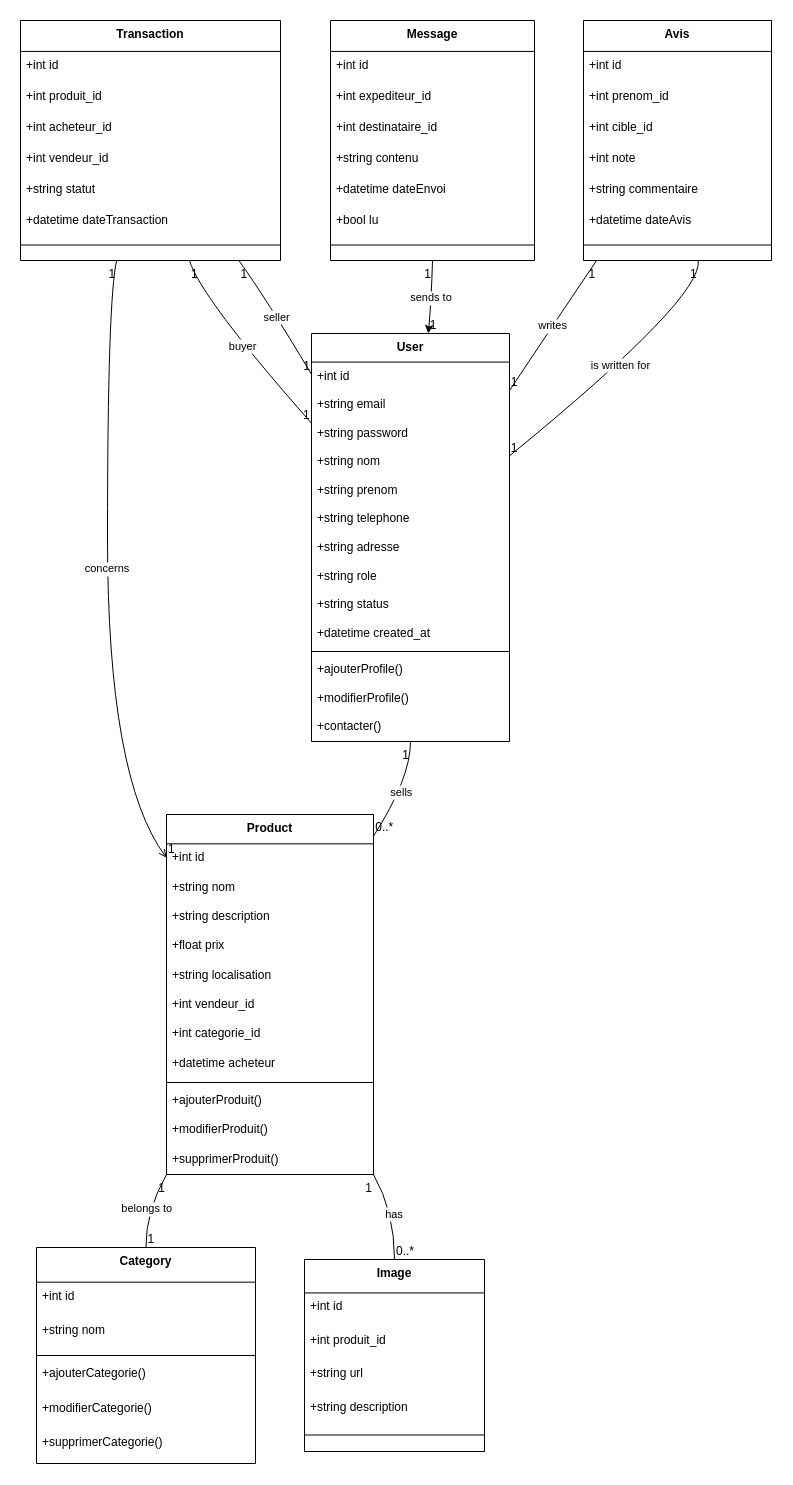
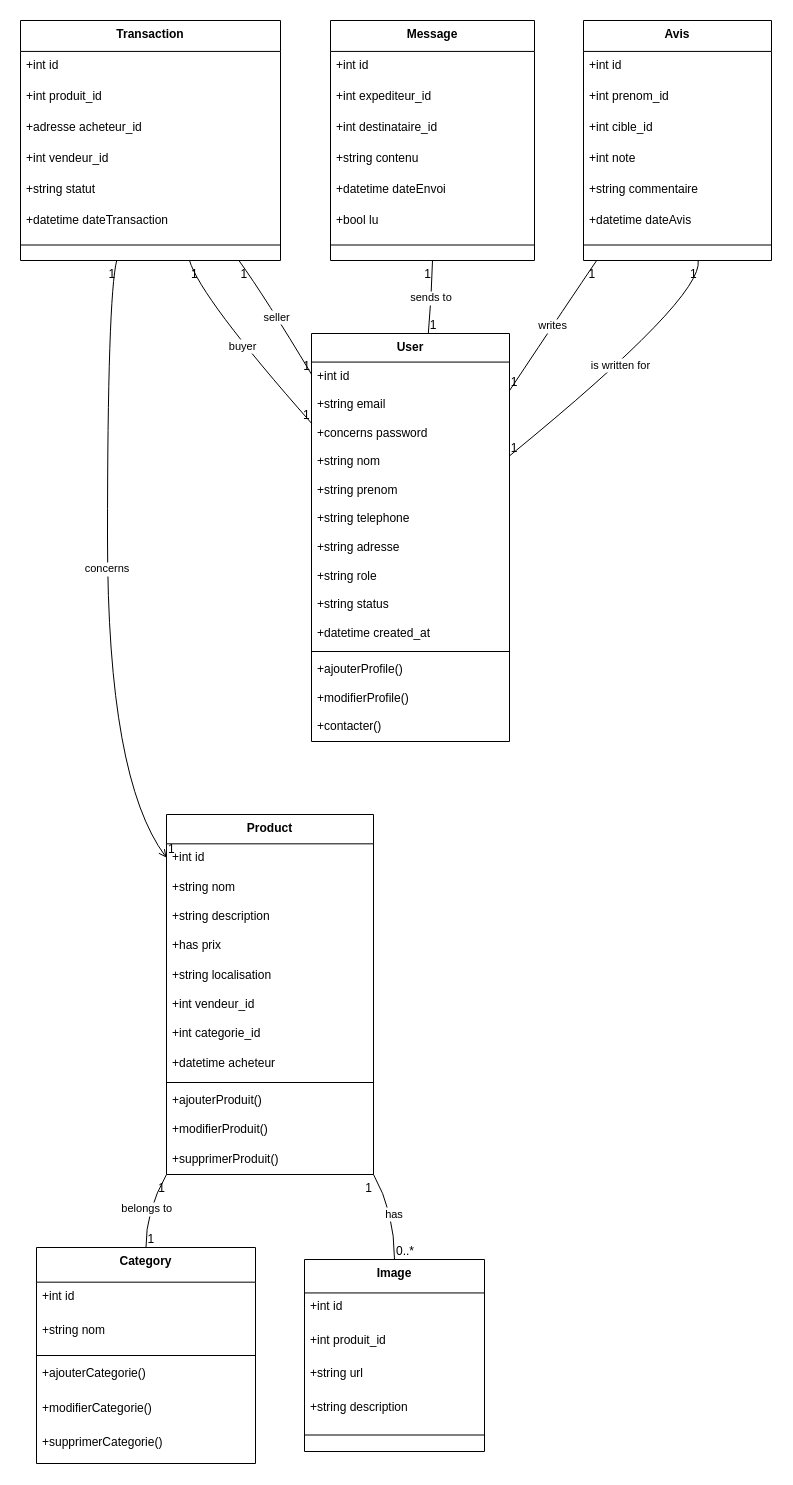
node "+int acheteur_id": label "+int acheteur_id" -> "+adresse acheteur_id"
edge "Message" -> "User": arrowhead classic -> none
node "+string password": label "+string password" -> "+concerns password"
edge "User" -- "Product": removed, labels "1", "sells", "0..*"
node "+float prix": label "+float prix" -> "+has prix"
